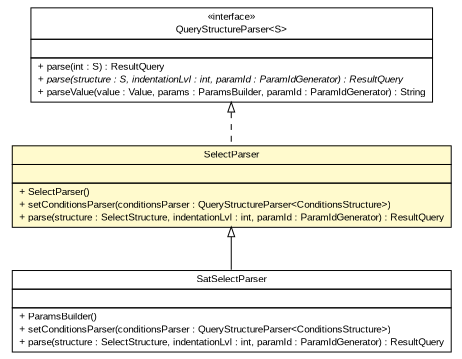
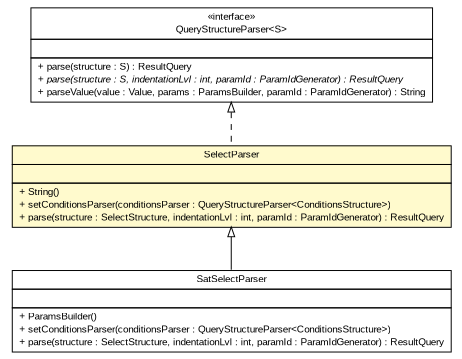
node "QueryStructureParser<S>": text "+ parse(int : S) : ResultQuery" -> "+ parse(structure : S) : ResultQuery"
node "SelectParser": text "+ SelectParser()" -> "+ String()"
